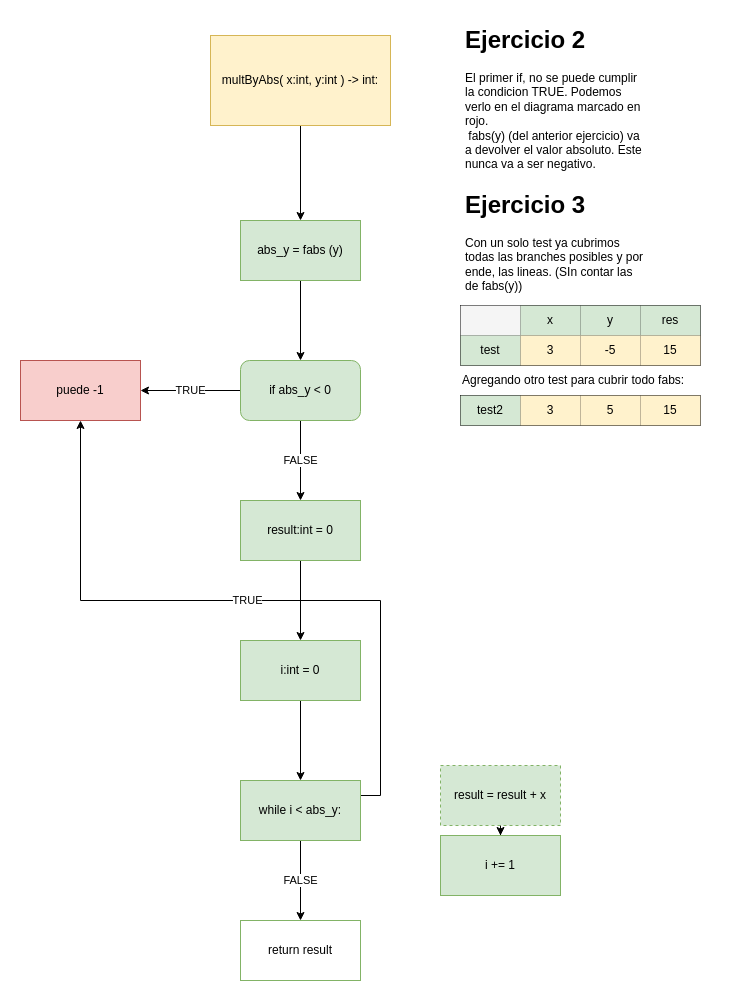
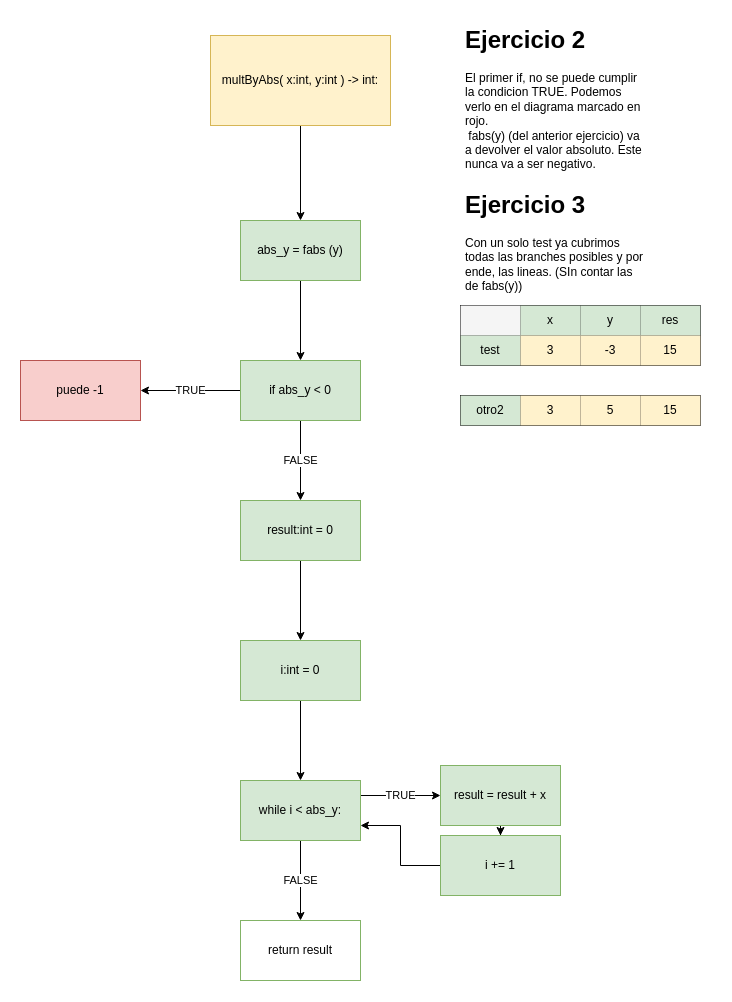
node "-5": label "-5" -> "-3"
node "Agregando otro test para cubrir todo fabs:": removed
node "if abs_y < 0": shape rounded rectangle -> rectangle
node "test2": label "test2" -> "otro2"
edge "while i < abs_y:" -> "puede -1": now "while i < abs_y:" -> "result = result + x"
node "result = result + x": style dashed -> solid
edge "i += 1" -> "while i < abs_y:": added
